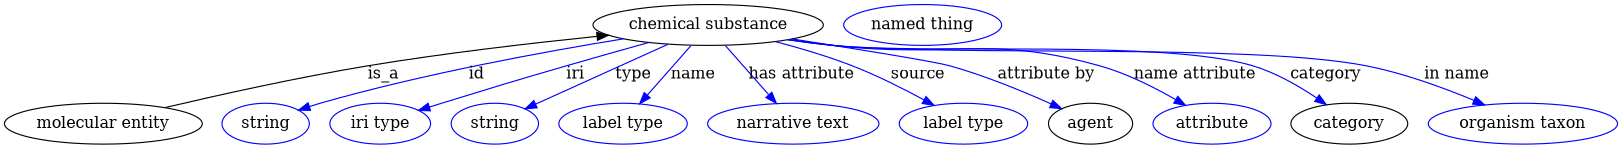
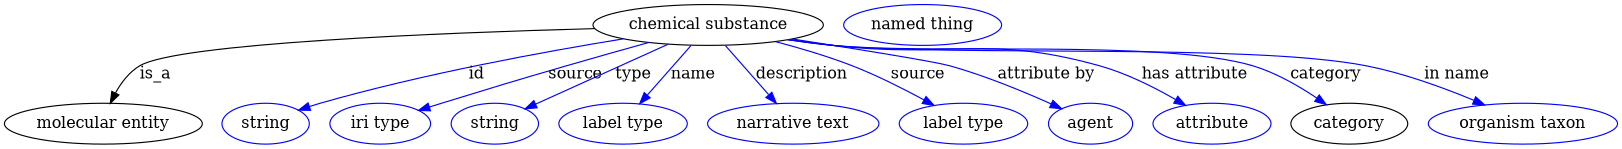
edge "molecular entity" -> "chemical substance": reversed
edge "chemical substance" -> "iri type": label "iri" -> "source"
edge "chemical substance" -> "narrative text": label "has attribute" -> "description"
edge "chemical substance" -> "attribute": label "name attribute" -> "has attribute"
node "agent": color black -> blue
